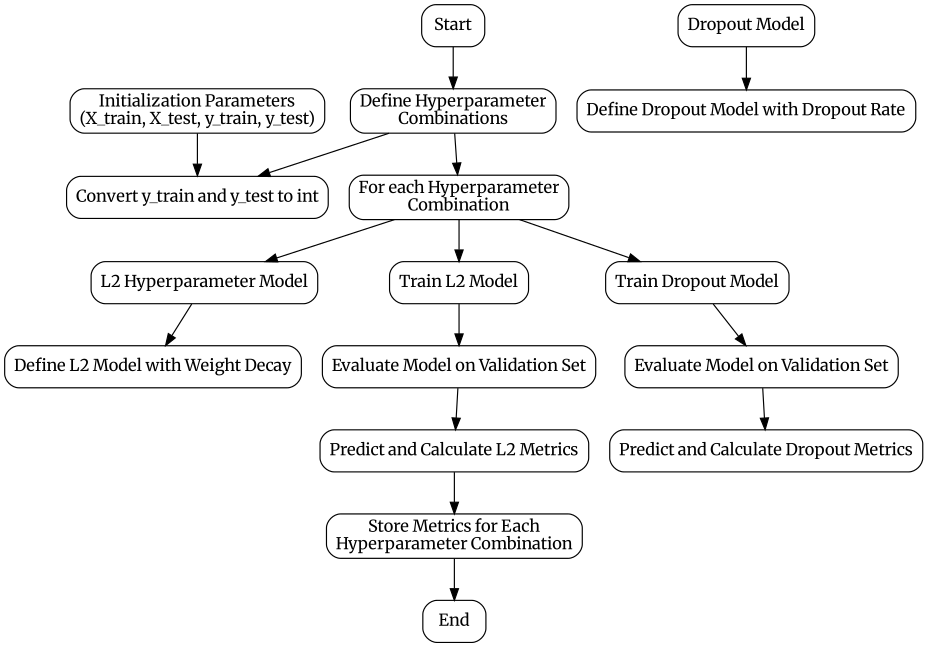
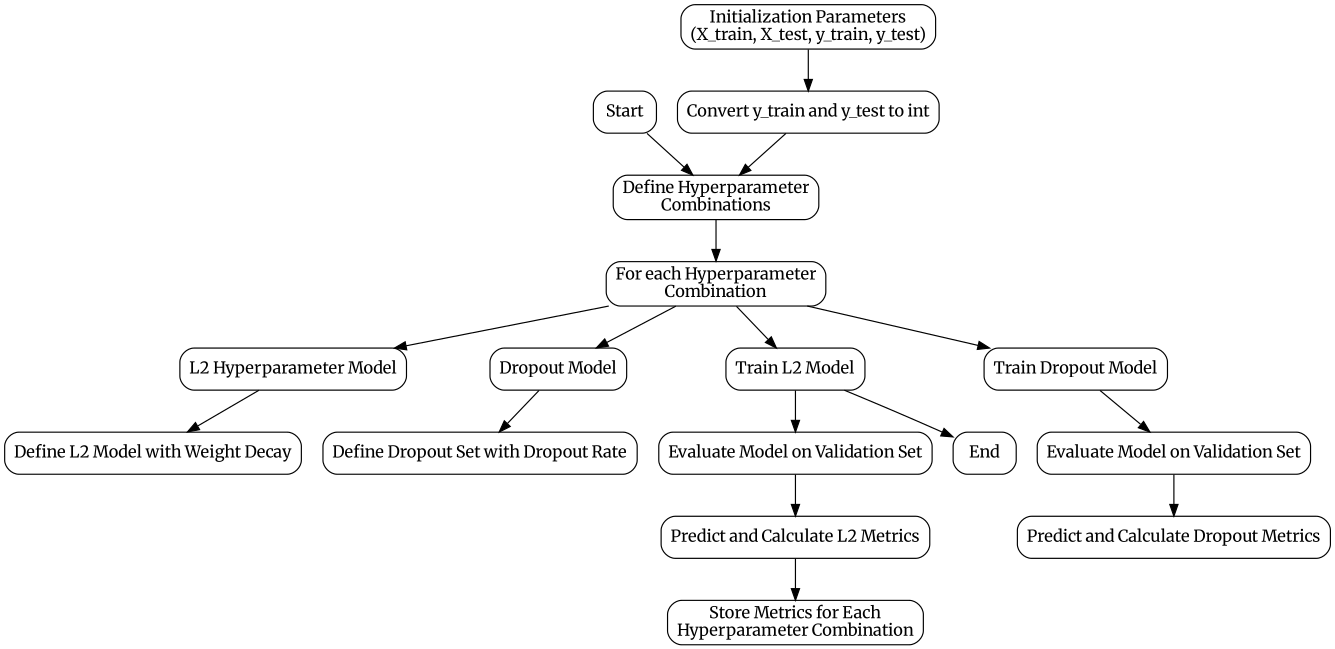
node "Define Dropout Model with Dropout Rate": label "Define Dropout Model with Dropout Rate" -> "Define Dropout Set with Dropout Rate"
edge "Define Hyperparameter Combinations" -> "Convert y_train and y_test to int": reversed
edge "For each Hyperparameter Combination" -> "Dropout Model": added
edge "Store Metrics for Each Hyperparameter Combination" -> "End": now "Train L2 Model" -> "End"
